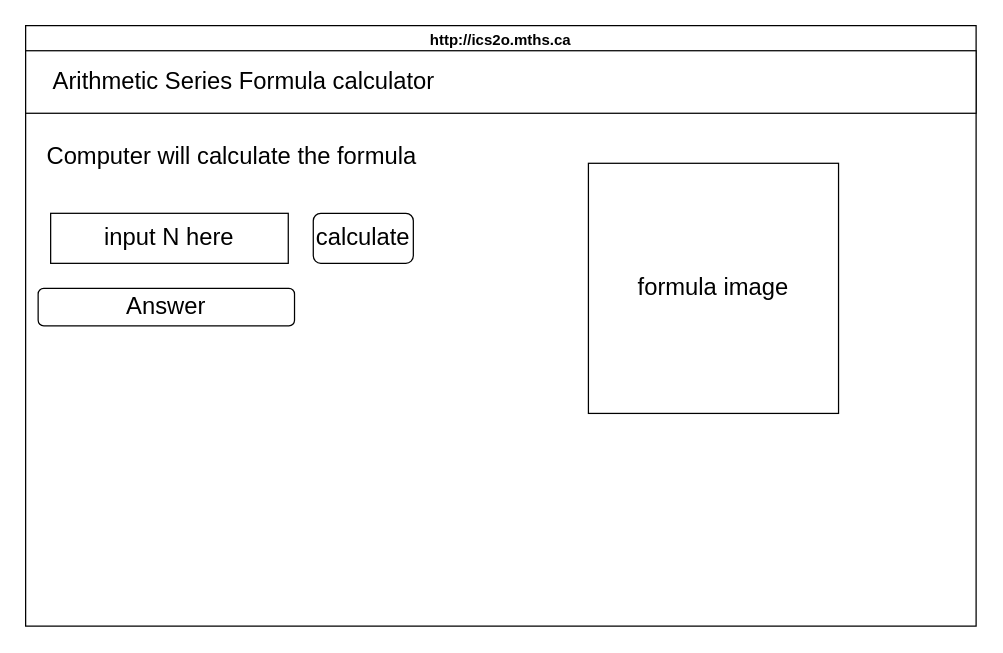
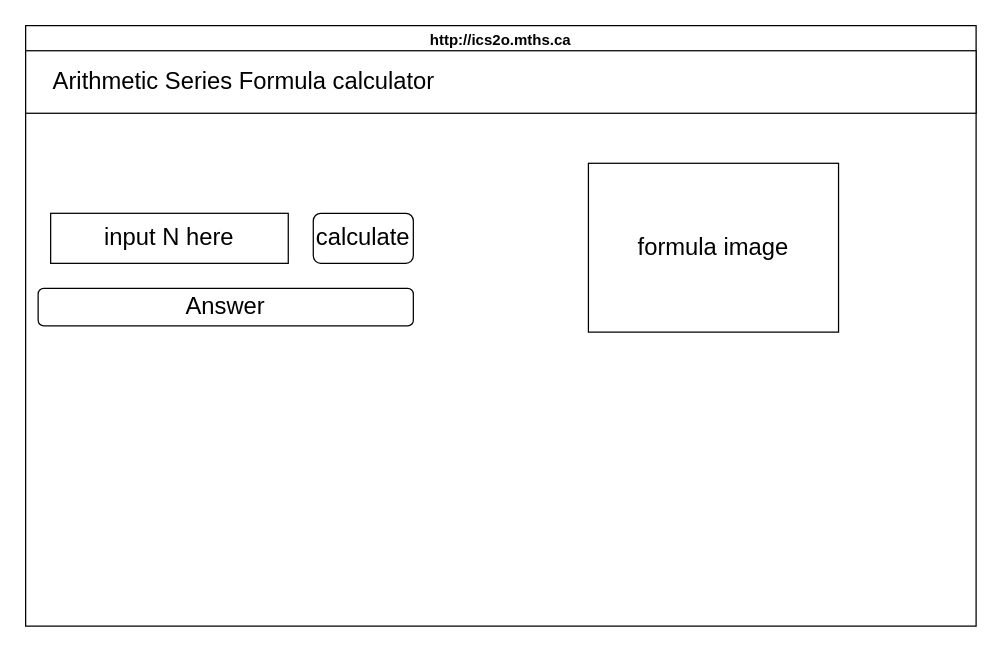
node "Computer will calculate the formula": removed
node "formula image": size 250x250 -> 250x169
node "Answer": size 256x38 -> 375x38
